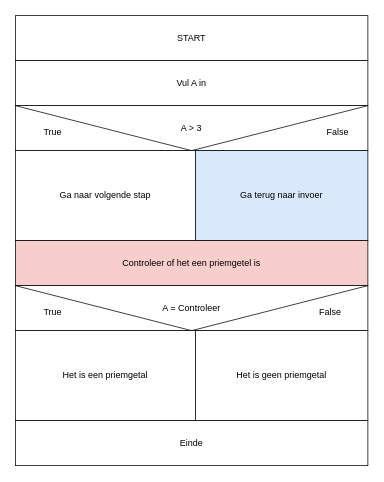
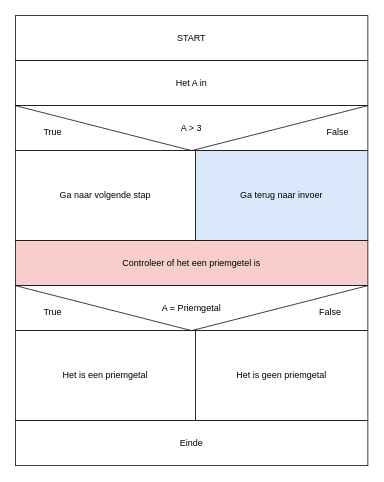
node "Vul A in": label "Vul A in" -> "Het A in"
node "A = Controleer": label "A = Controleer" -> "A = Priemgetal"
